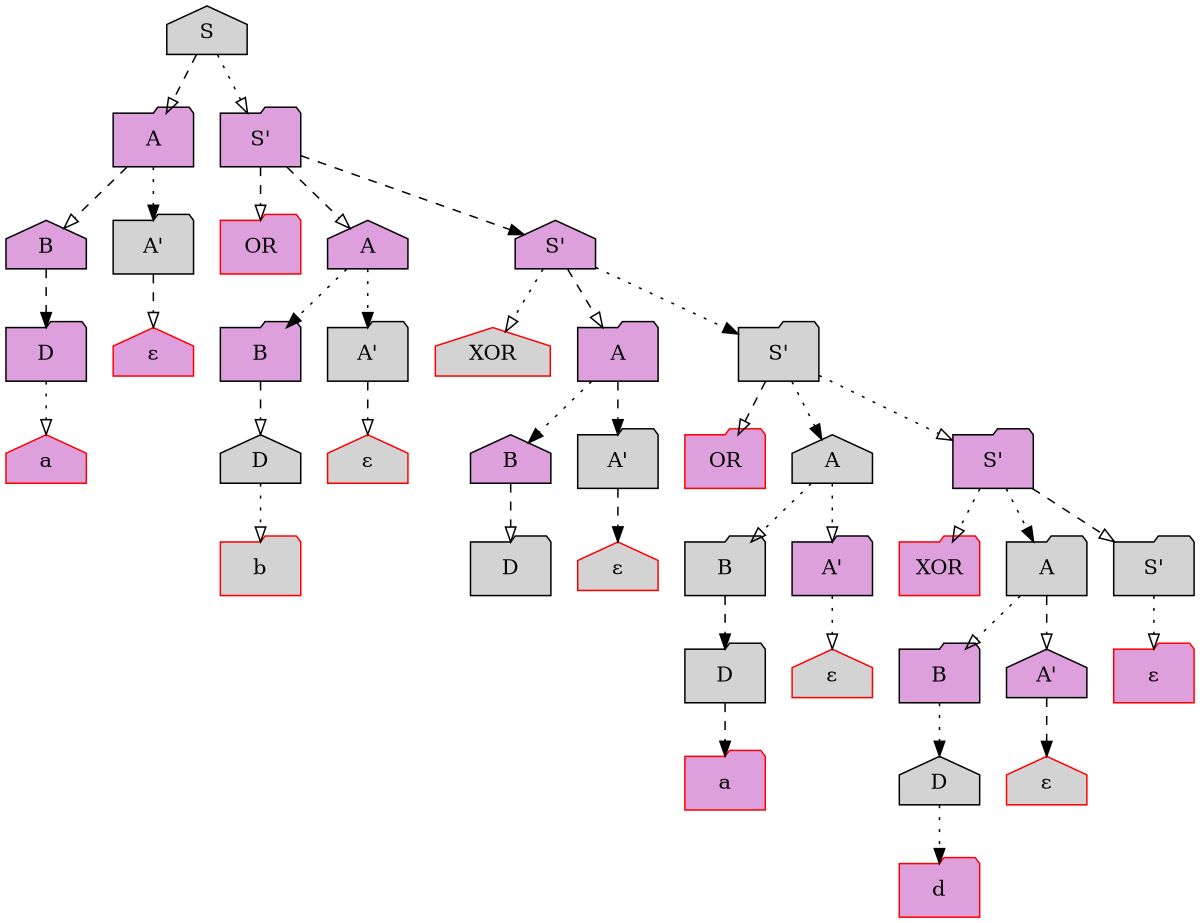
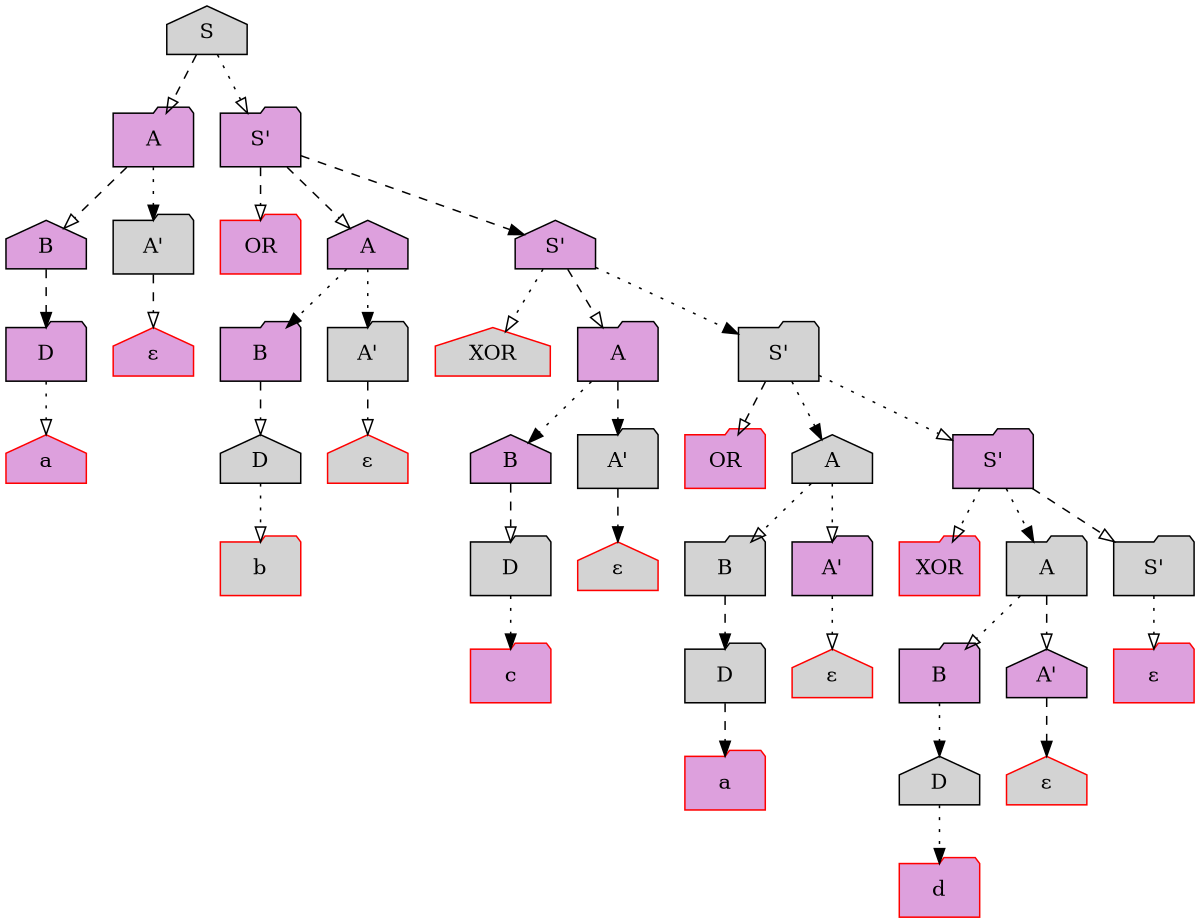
node "c": added
